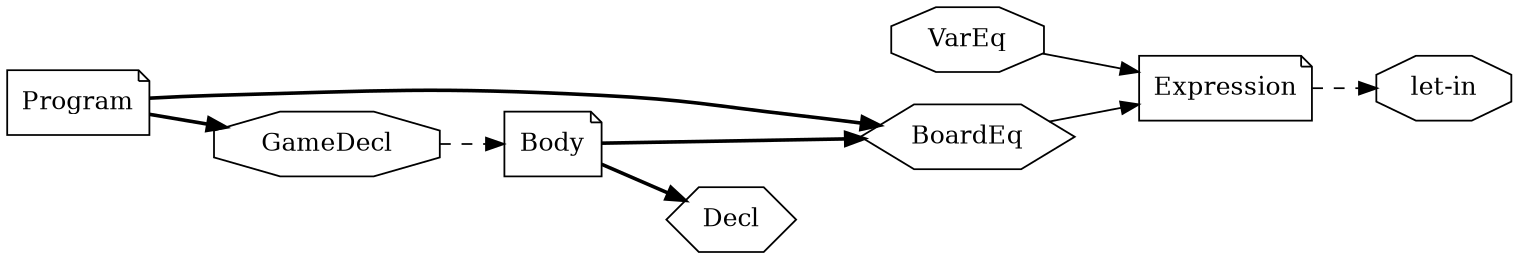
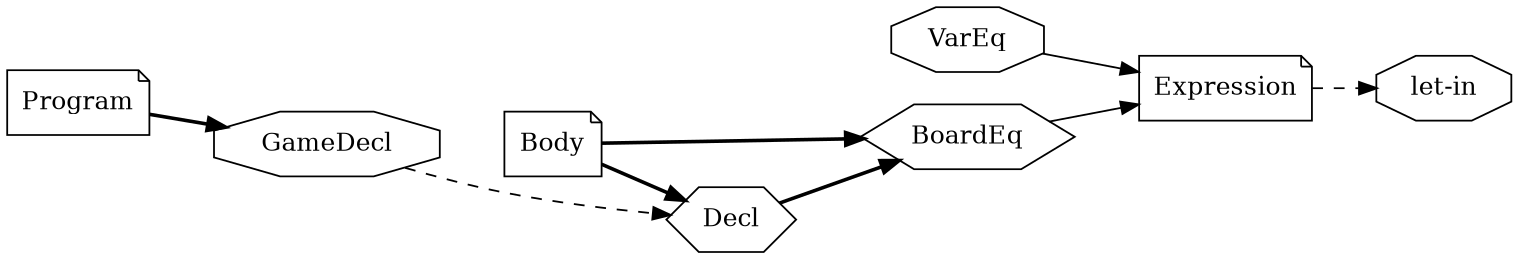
edge "Program" -> "BoardEq": now "Decl" -> "BoardEq"
edge "GameDecl" -> "Body": now "GameDecl" -> "Decl"
